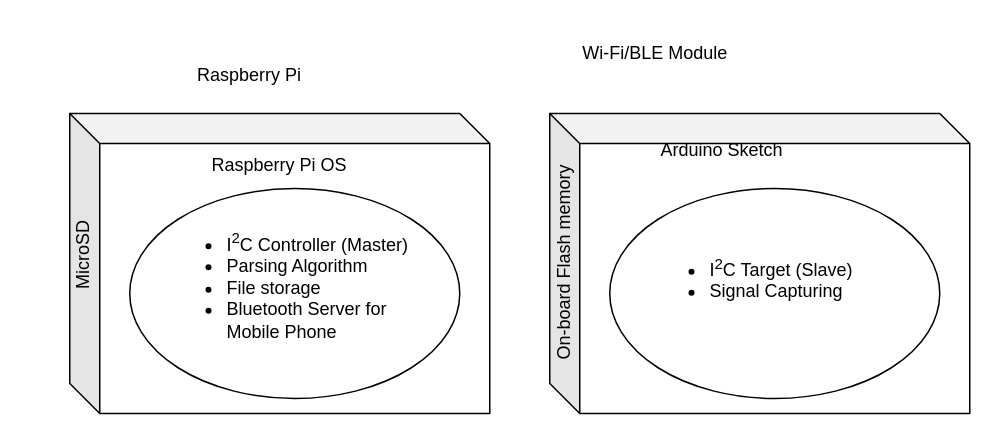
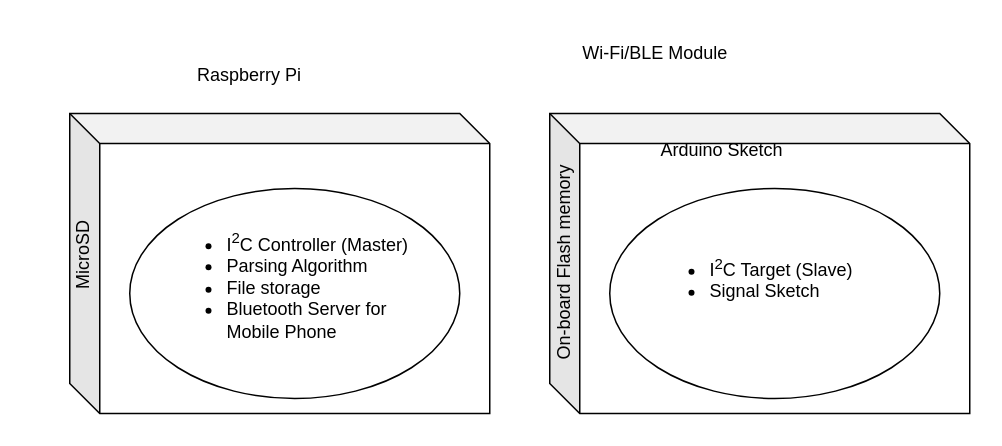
node "Raspberry Pi OS": removed
node "I2C Target (Slave) Signal Capturing": label "I2C Target (Slave) Signal Capturing" -> "I2C Target (Slave) Signal Sketch"
